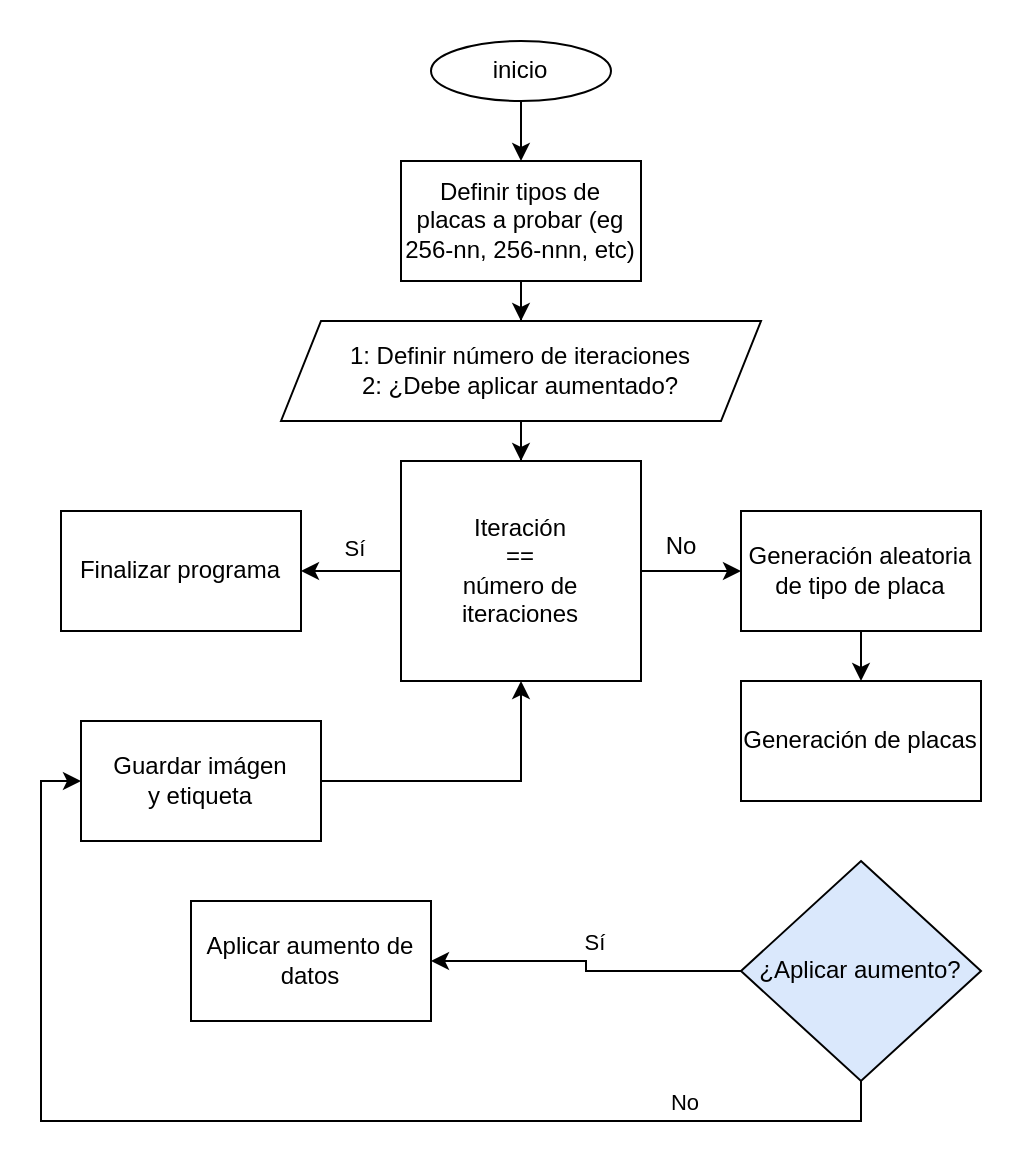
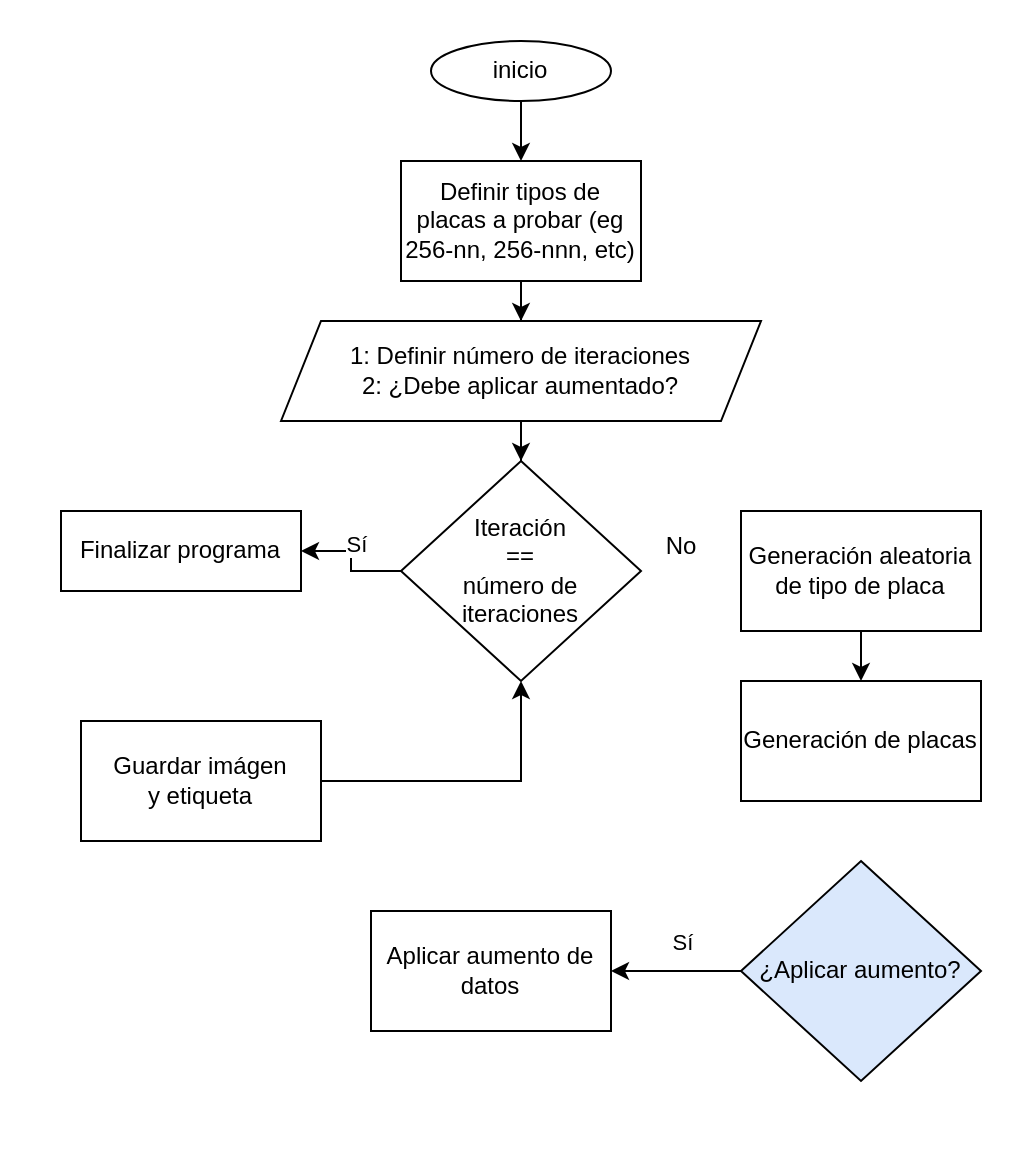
node "Finalizar programa": size 240x120 -> 240x80
node "Iteración == número de iteraciones": shape rectangle -> diamond
edge "Iteración == número de iteraciones" -> "Generación aleatoria de tipo de placa": removed
node "Aplicar aumento de datos": moved (311, 961) -> (491, 971)
edge "¿Aplicar aumento?" -> "Guardar imágen y etiqueta": removed, label "No"
